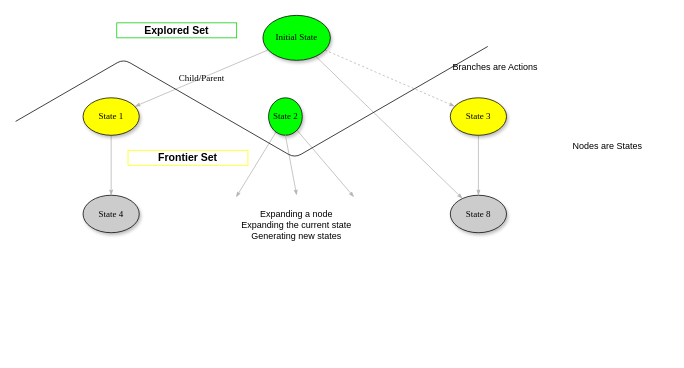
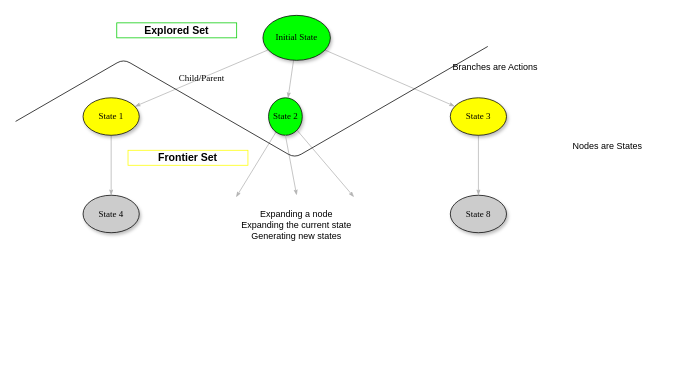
edge "Initial State" -> "State 3": style dashed -> solid
edge "Initial State" -> "State 8": now "Initial State" -> "State 2"
